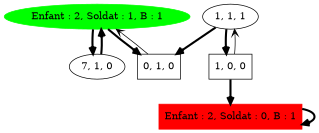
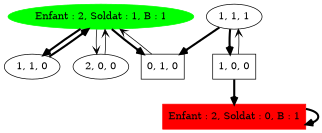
node "7, 1, 0": label "7, 1, 0" -> "1, 1, 0"
node "2, 0, 0": added
